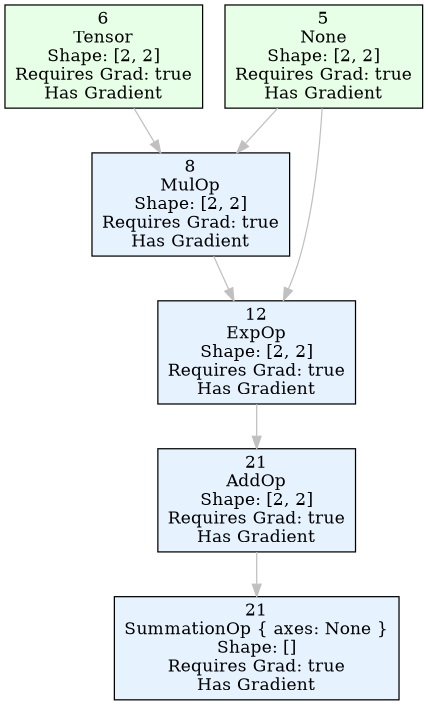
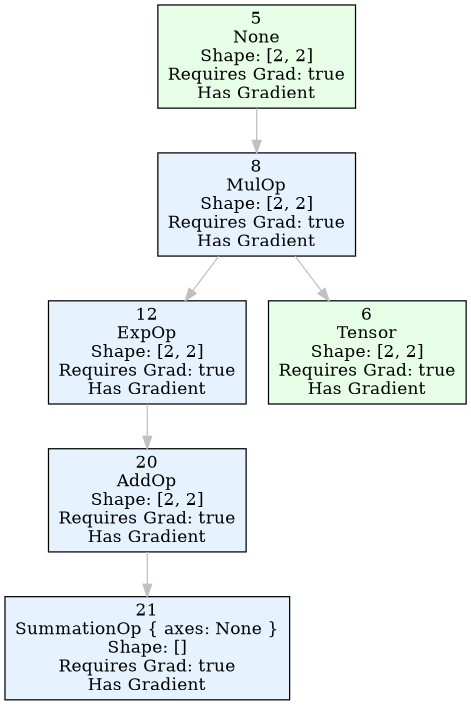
edge "6 Tensor Shape: [2, 2] Requires Grad: true Has Gradient" -> "8 MulOp Shape: [2, 2] Requires Grad: true Has Gradient": reversed
edge "5 None Shape: [2, 2] Requires Grad: true Has Gradient" -> "12 ExpOp Shape: [2, 2] Requires Grad: true Has Gradient": removed
node "21 AddOp Shape: [2, 2] Requires Grad: true Has Gradient": label "21 AddOp Shape: [2, 2] Requires Grad: true Has Gradient" -> "20 AddOp Shape: [2, 2] Requires Grad: true Has Gradient"
